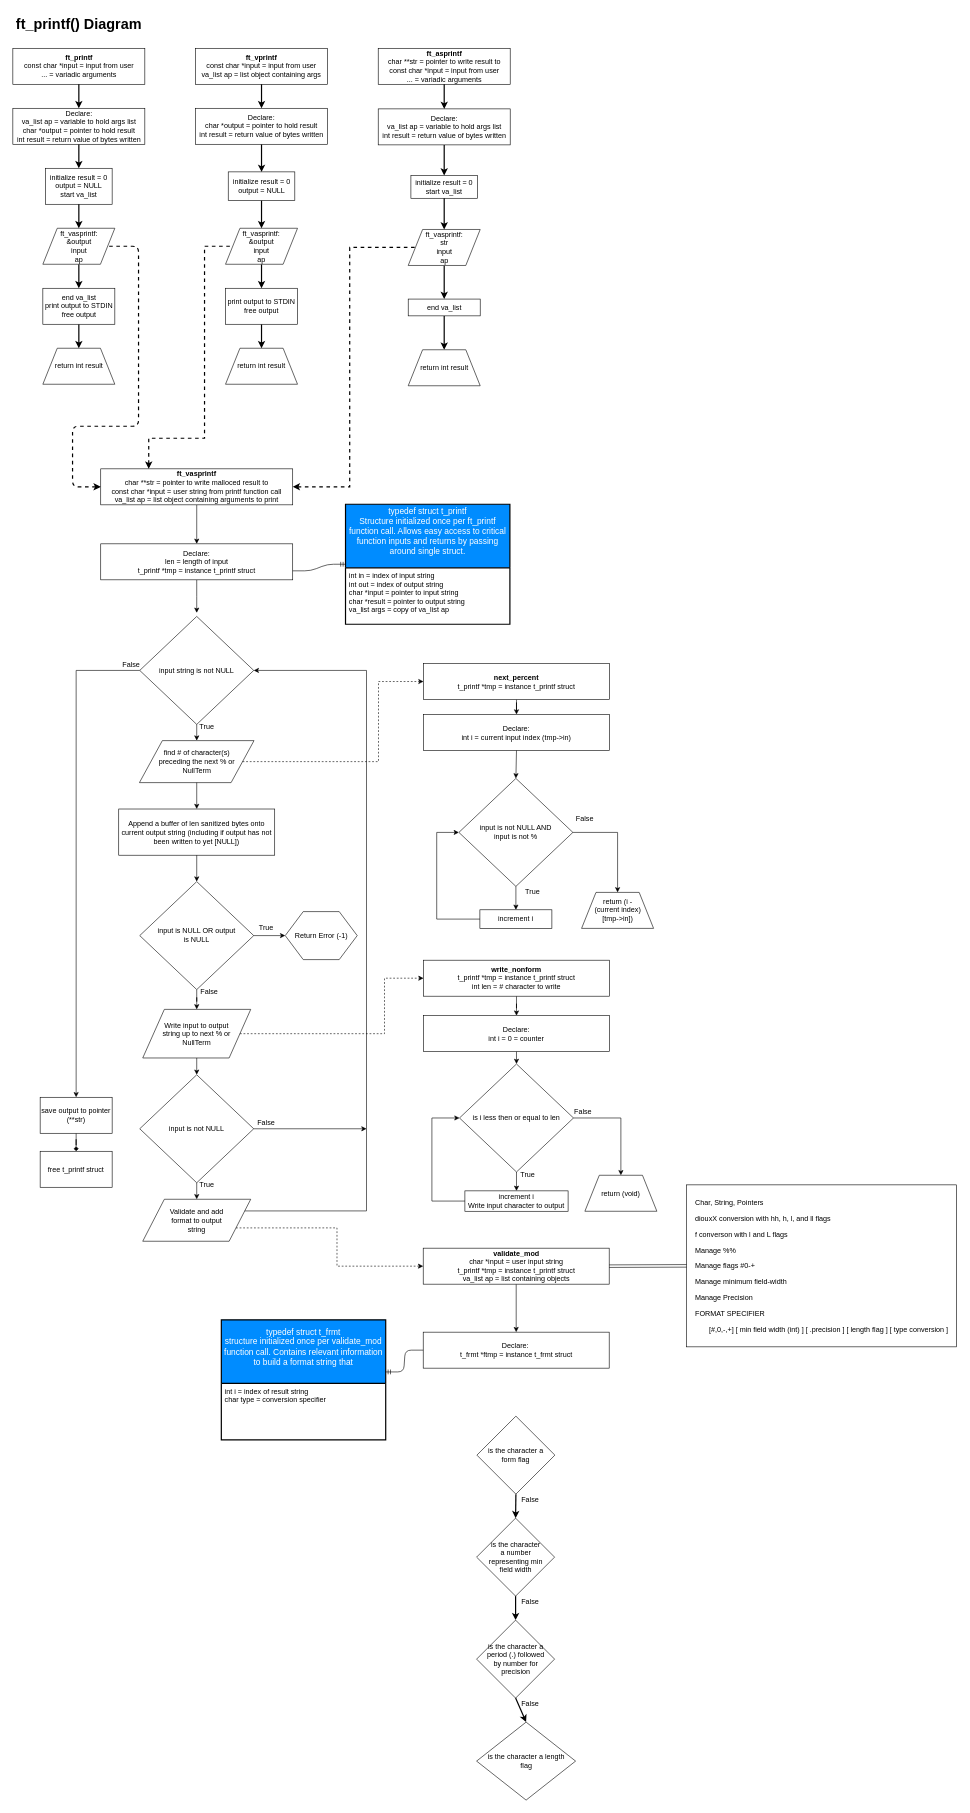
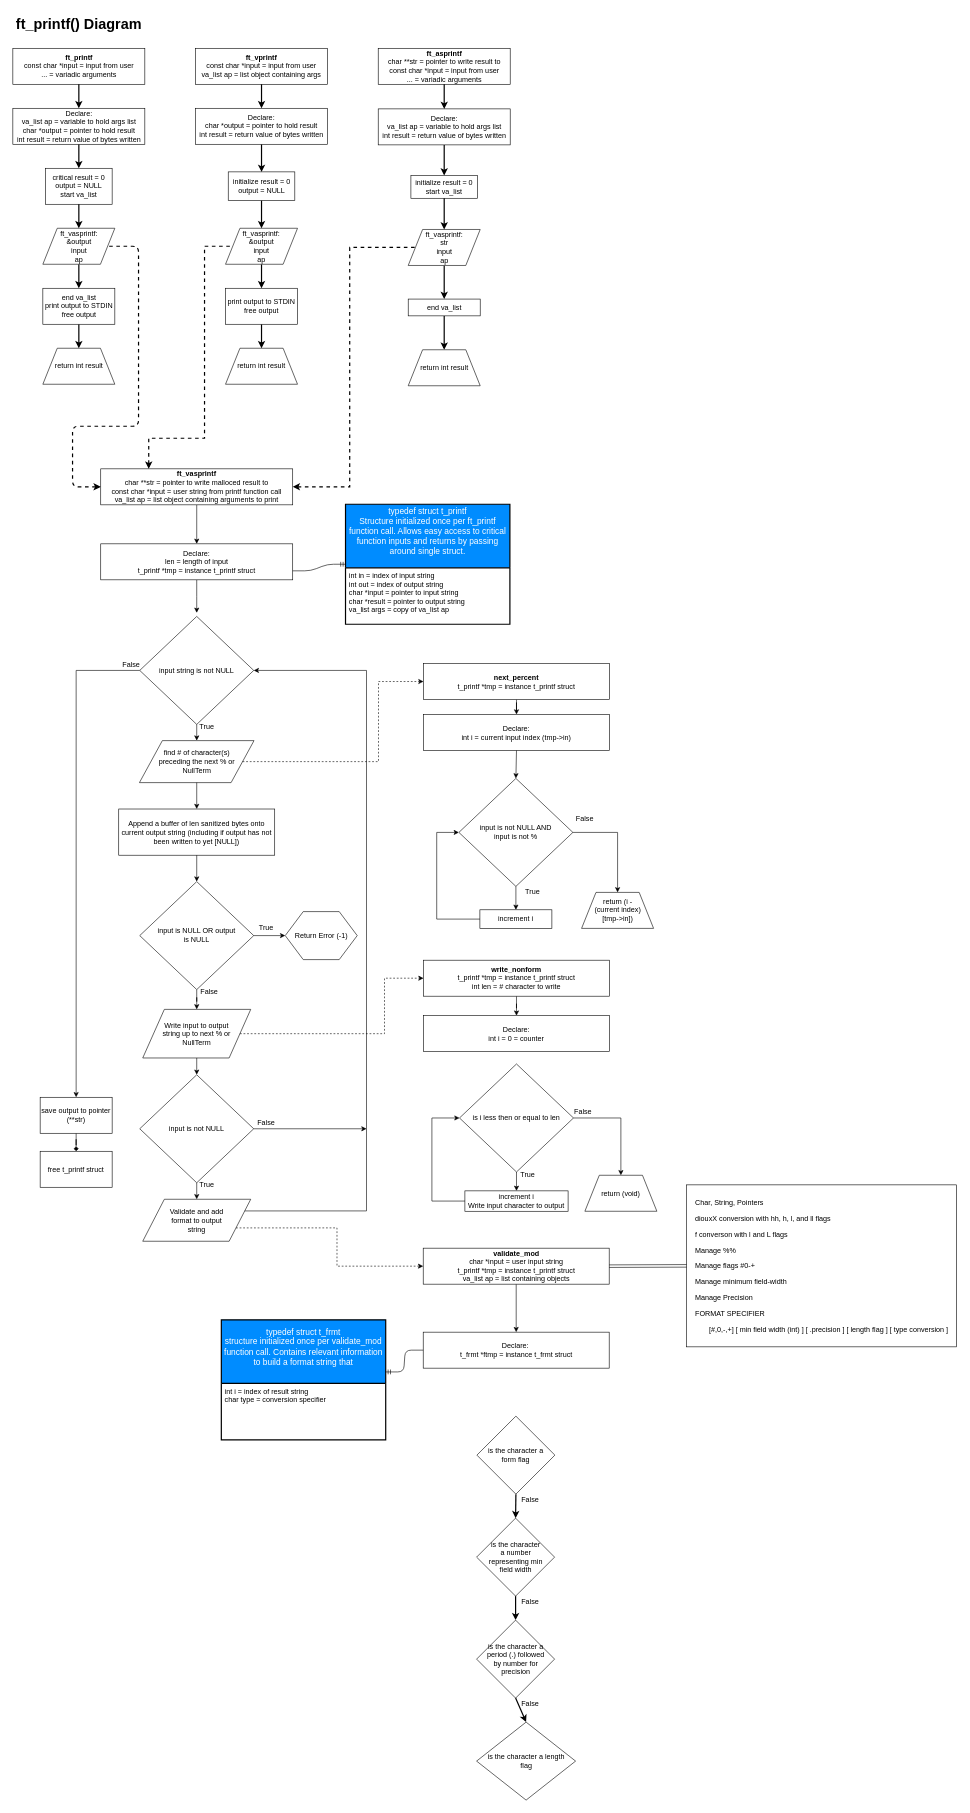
node "initialize result = 0 output = NULL start va_list": label "initialize result = 0 output = NULL start va_list" -> "critical result = 0 output = NULL start va_list"
edge "Declare: int i = 0 = counter" -> "is i less then or equal to len": removed
